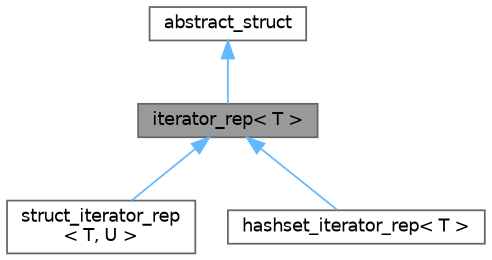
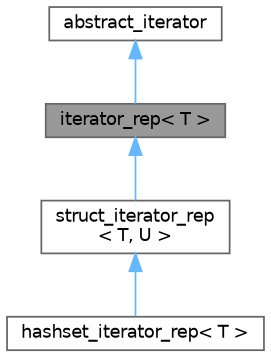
node "abstract_struct": label "abstract_struct" -> "abstract_iterator"
edge "hashset_iterator_rep< T >" -> "iterator_rep< T >": now "hashset_iterator_rep< T >" -> "struct_iterator_rep < T, U >"
